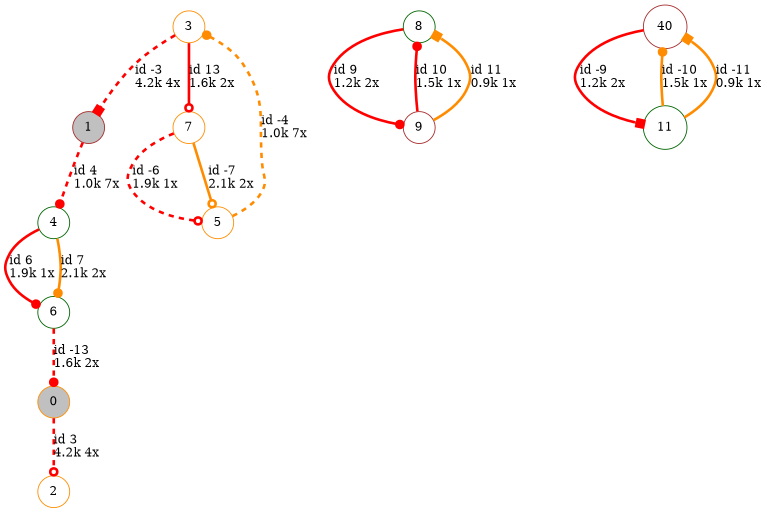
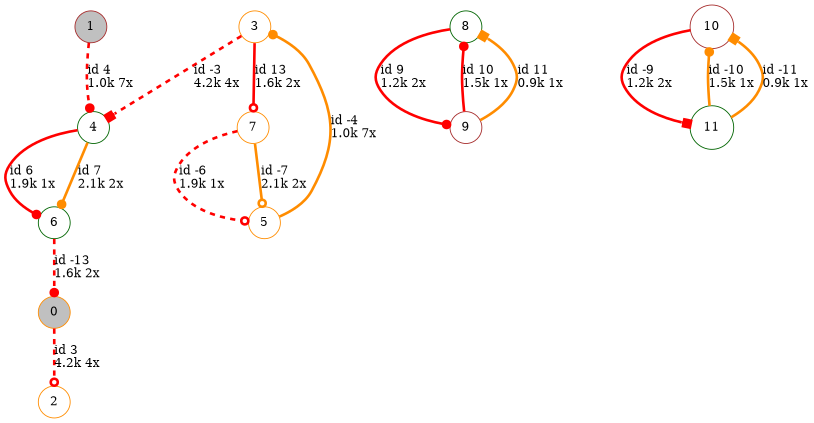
node "40": label "40" -> "10"
edge "3" -> "1": now "3" -> "4"
edge "5" -> "3": style dashed -> solid
